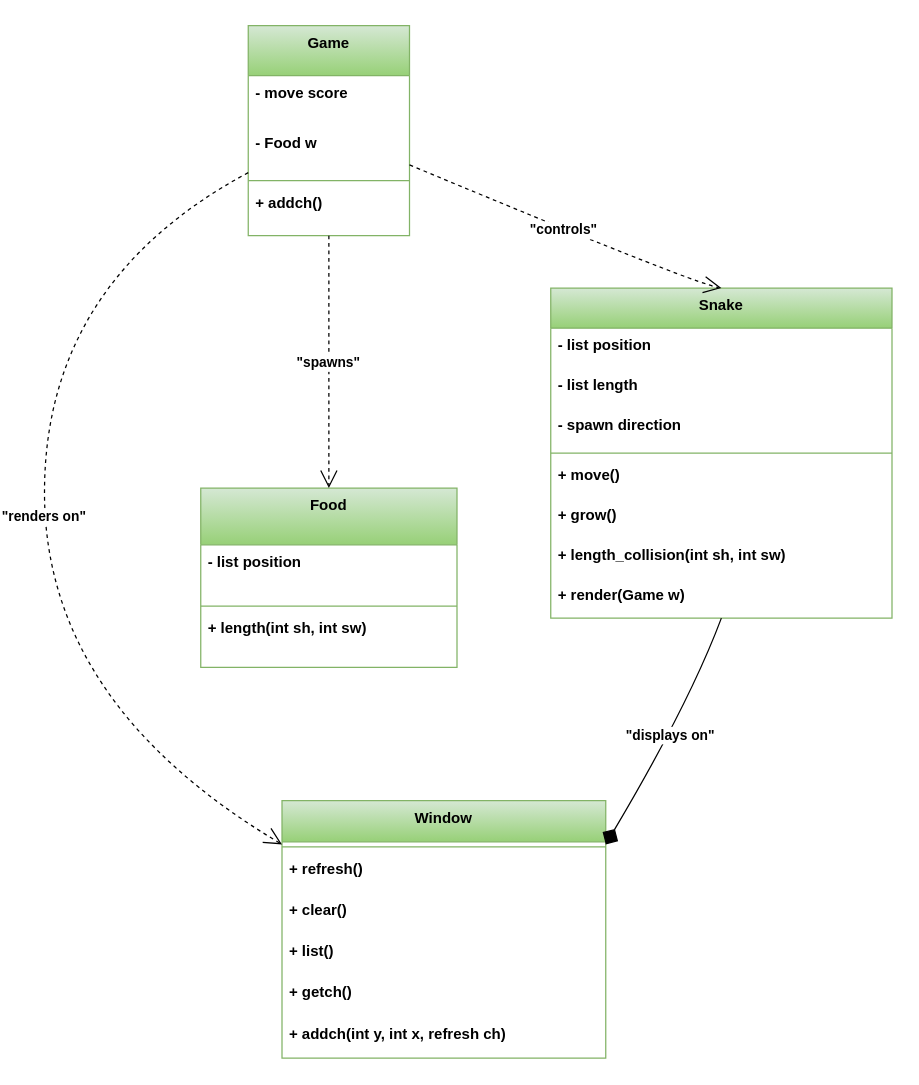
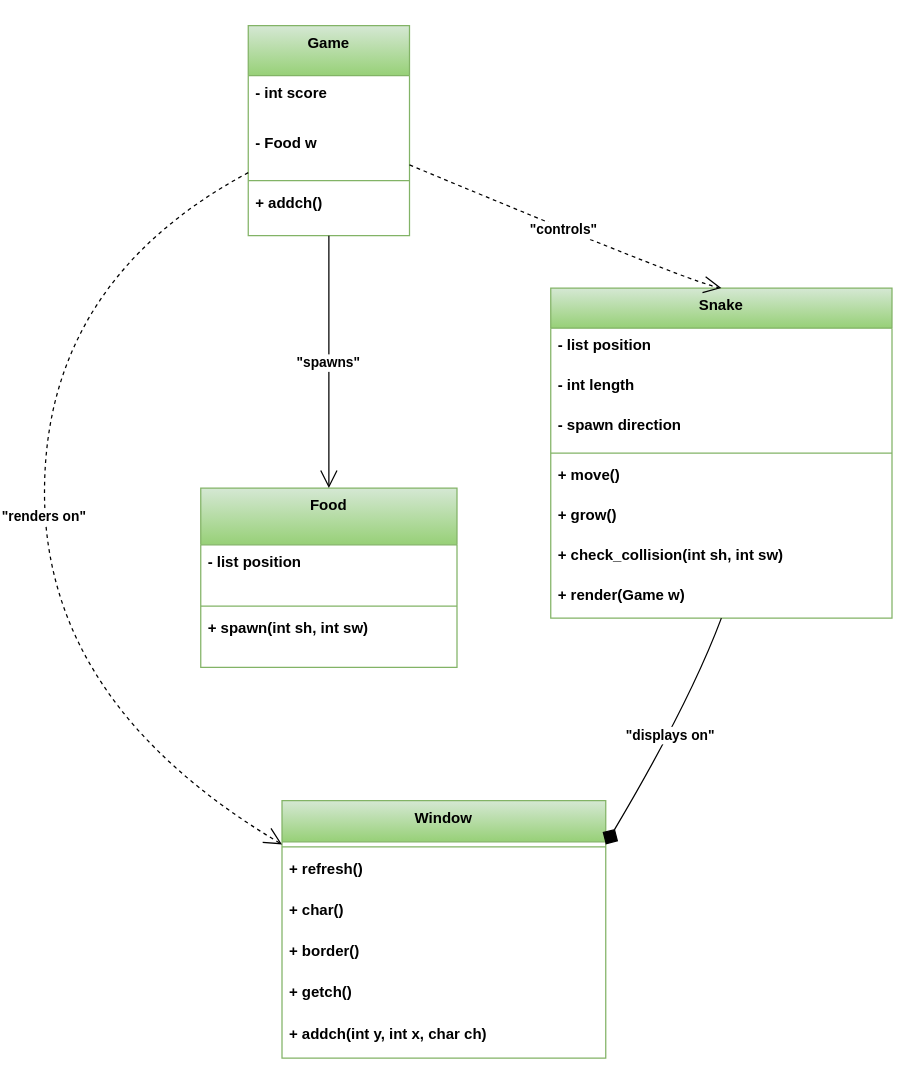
node "- move score": label "- move score" -> "- int score"
edge "Game" -> "Food": style dashed -> solid
node "- list length": label "- list length" -> "- int length"
node "+ length_collision(int sh, int sw)": label "+ length_collision(int sh, int sw)" -> "+ check_collision(int sh, int sw)"
node "+ length(int sh, int sw)": label "+ length(int sh, int sw)" -> "+ spawn(int sh, int sw)"
node "+ clear()": label "+ clear()" -> "+ char()"
node "+ list()": label "+ list()" -> "+ border()"
node "+ addch(int y, int x, refresh ch)": label "+ addch(int y, int x, refresh ch)" -> "+ addch(int y, int x, char ch)"
